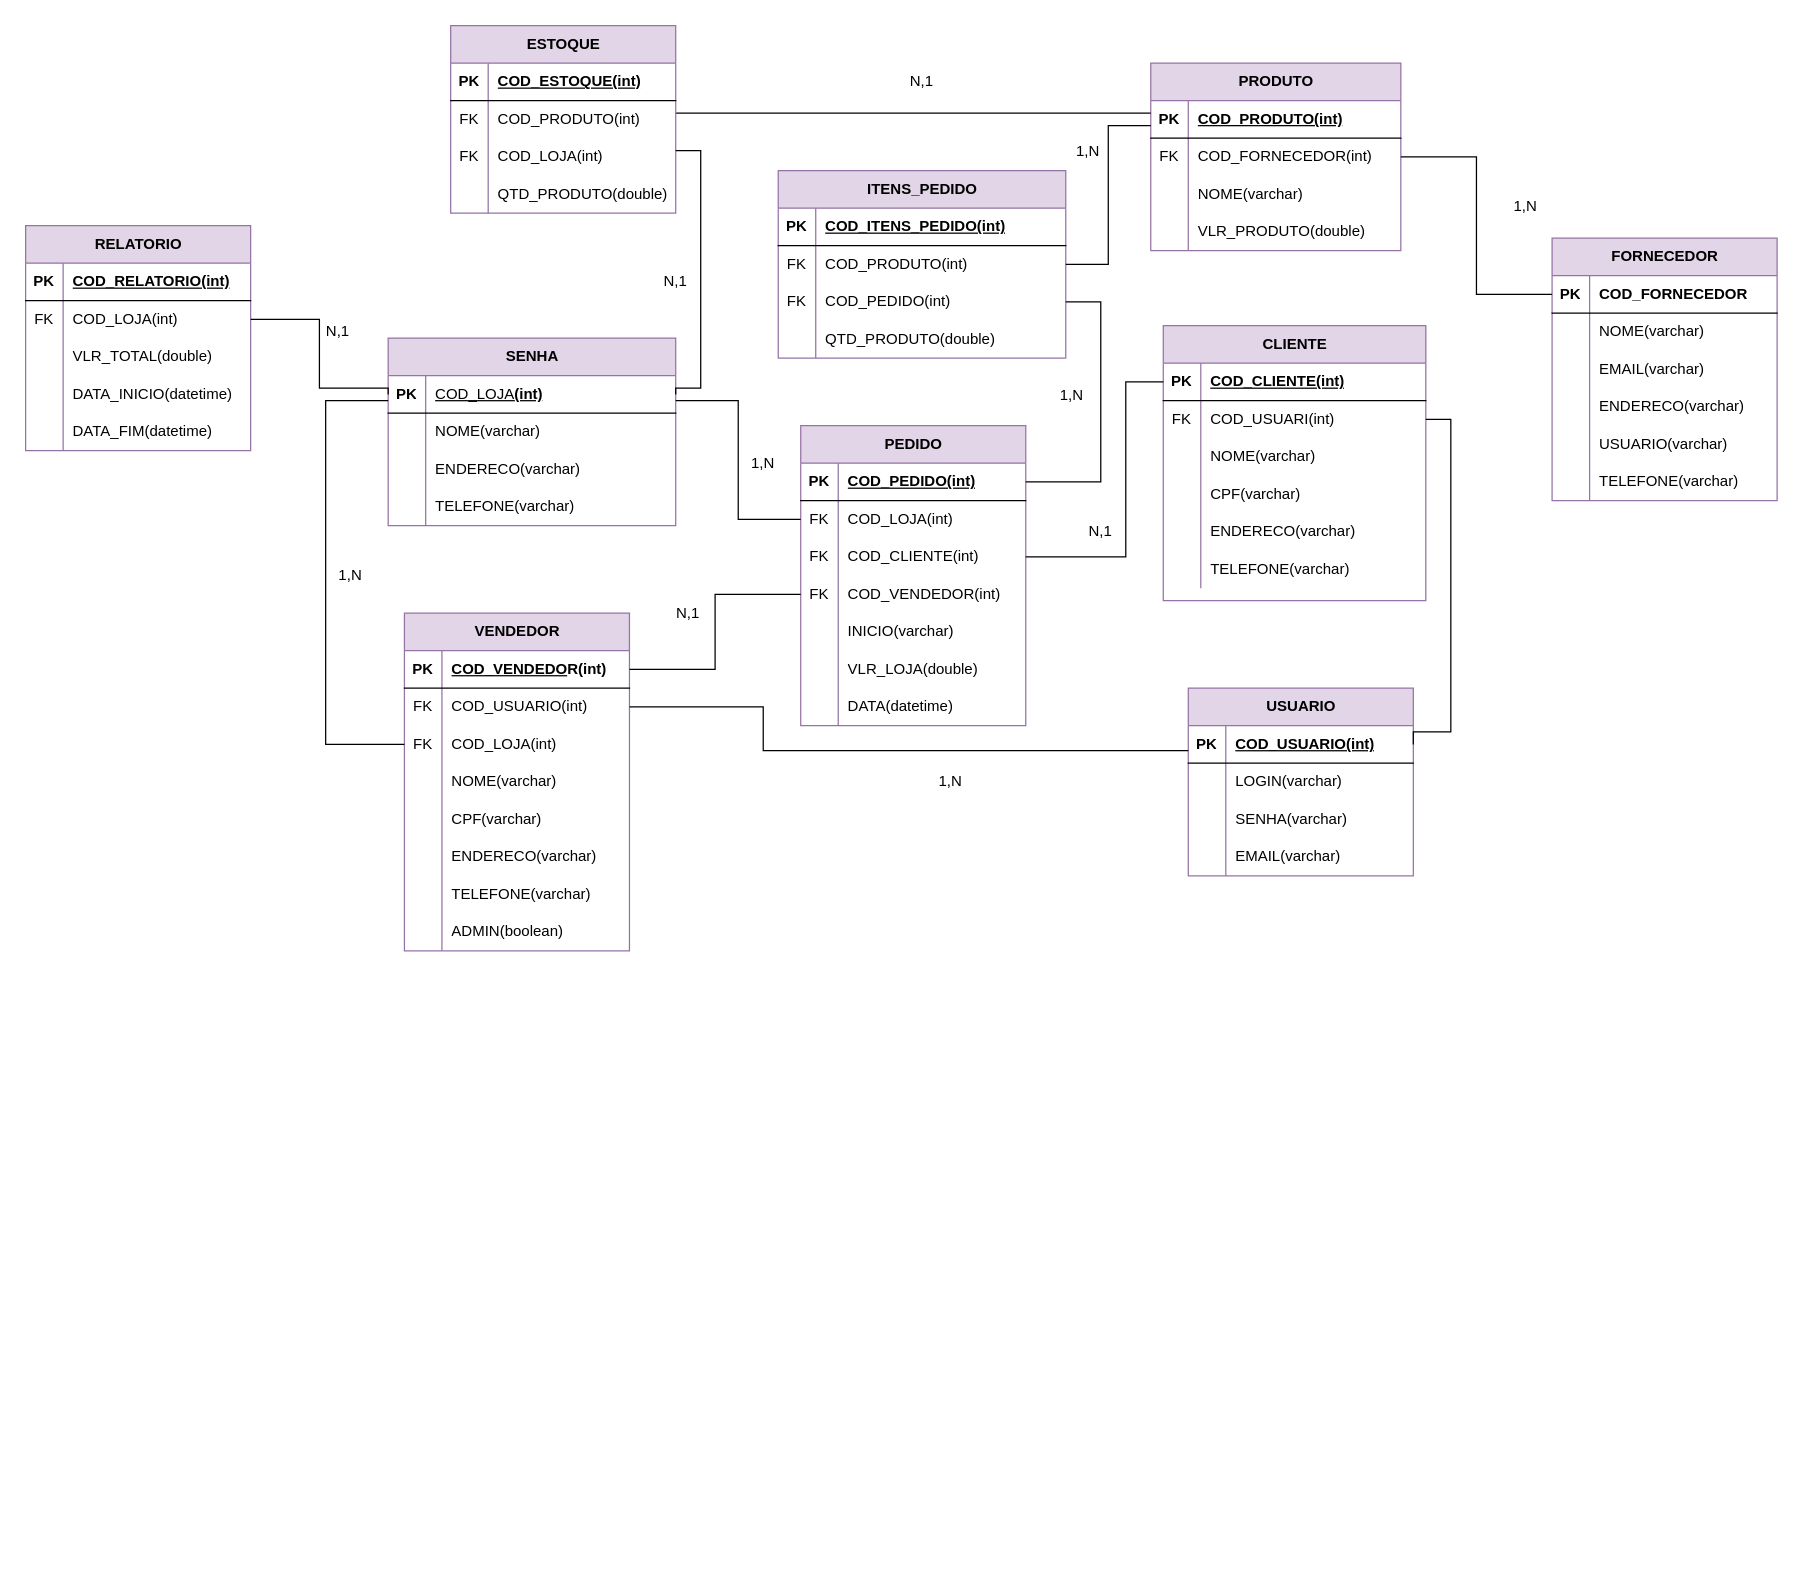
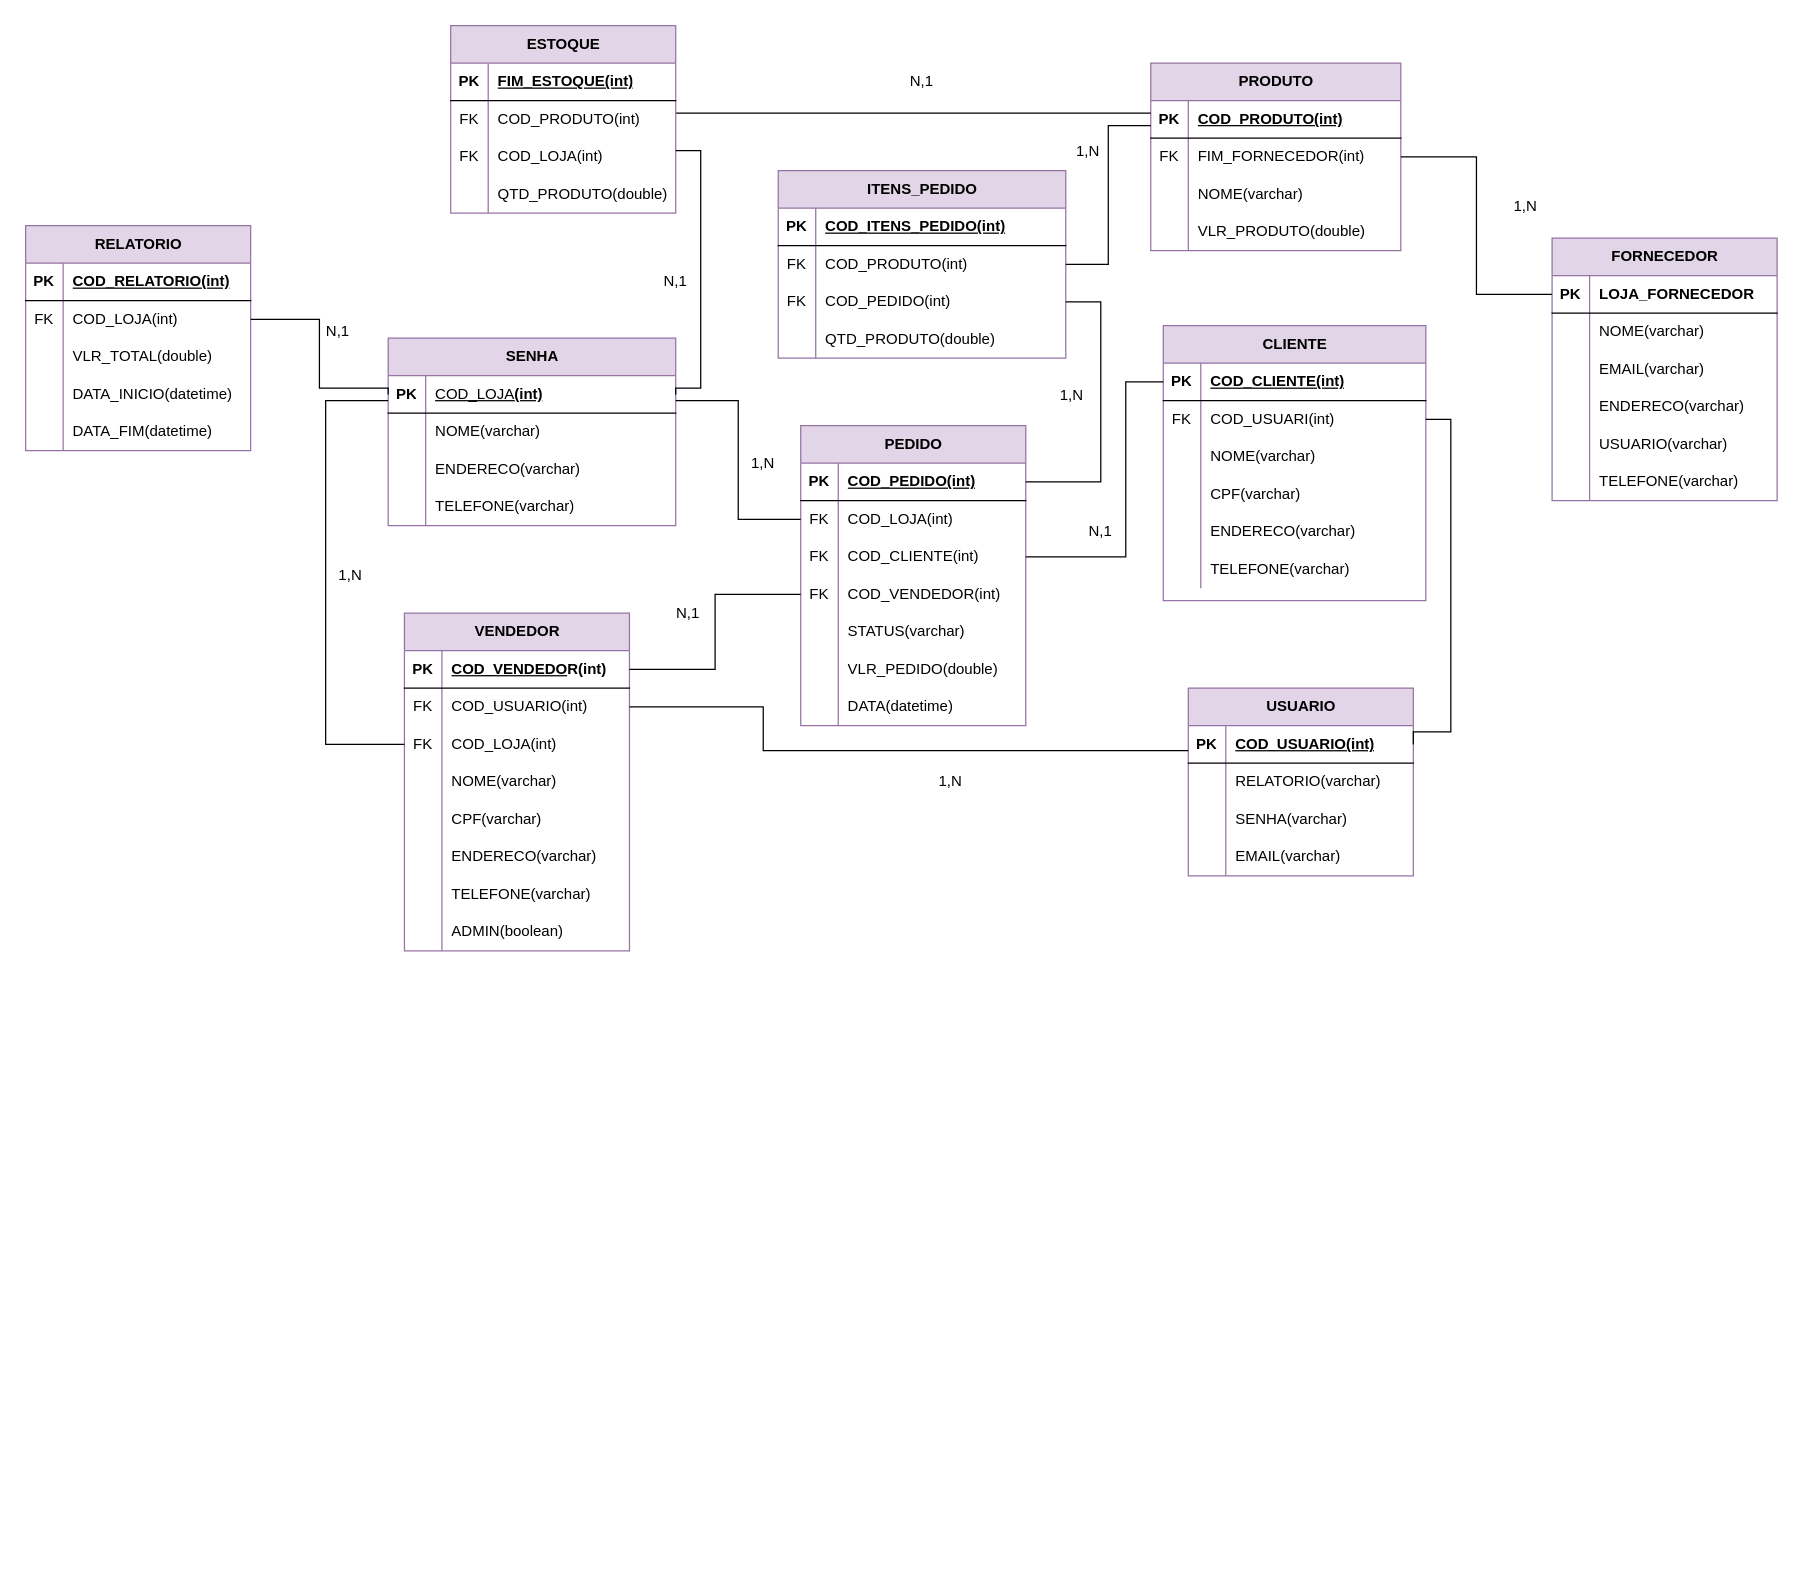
node "COD_ESTOQUE(int)": label "COD_ESTOQUE(int)" -> "FIM_ESTOQUE(int)"
node "COD_FORNECEDOR(int)": label "COD_FORNECEDOR(int)" -> "FIM_FORNECEDOR(int)"
node "COD_FORNECEDOR": label "COD_FORNECEDOR" -> "LOJA_FORNECEDOR"
node "INICIO(varchar)": label "INICIO(varchar)" -> "STATUS(varchar)"
node "VLR_LOJA(double)": label "VLR_LOJA(double)" -> "VLR_PEDIDO(double)"
node "LOGIN(varchar)": label "LOGIN(varchar)" -> "RELATORIO(varchar)"
